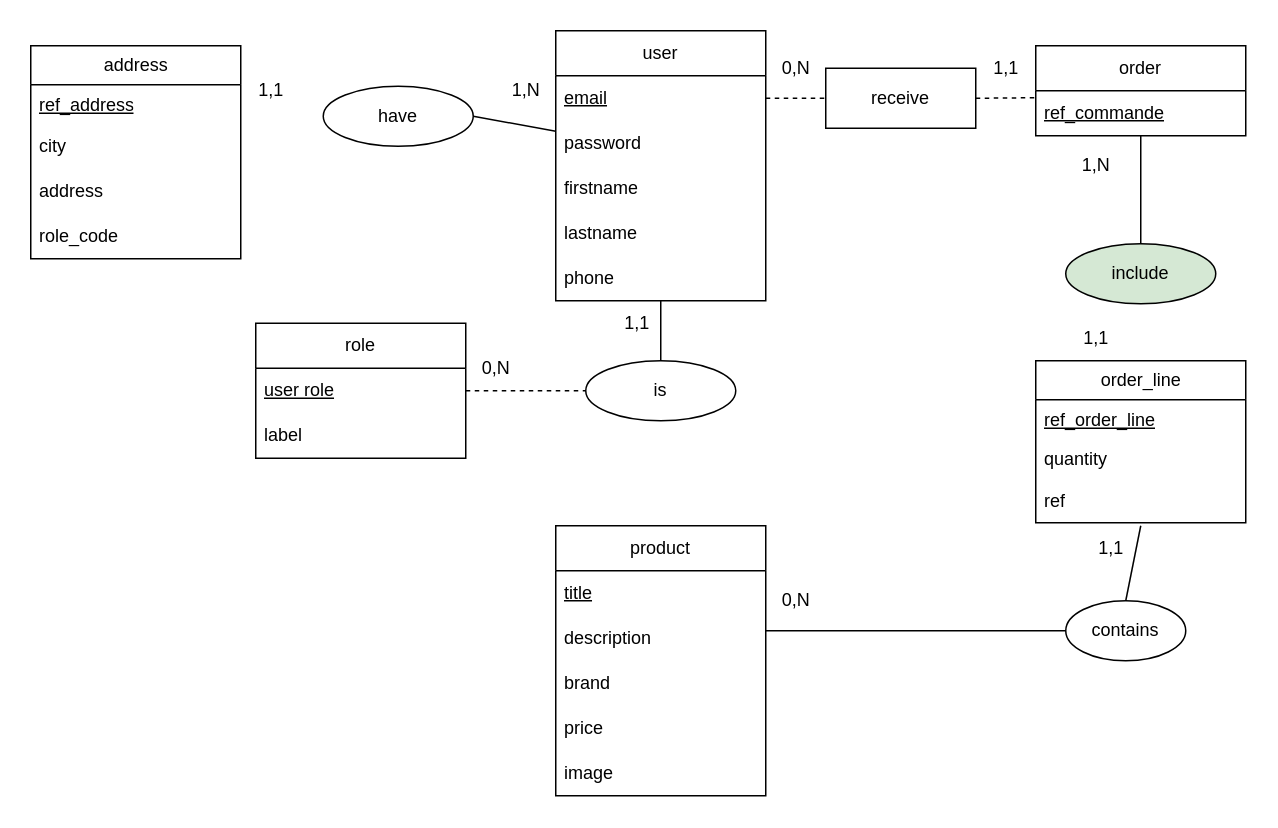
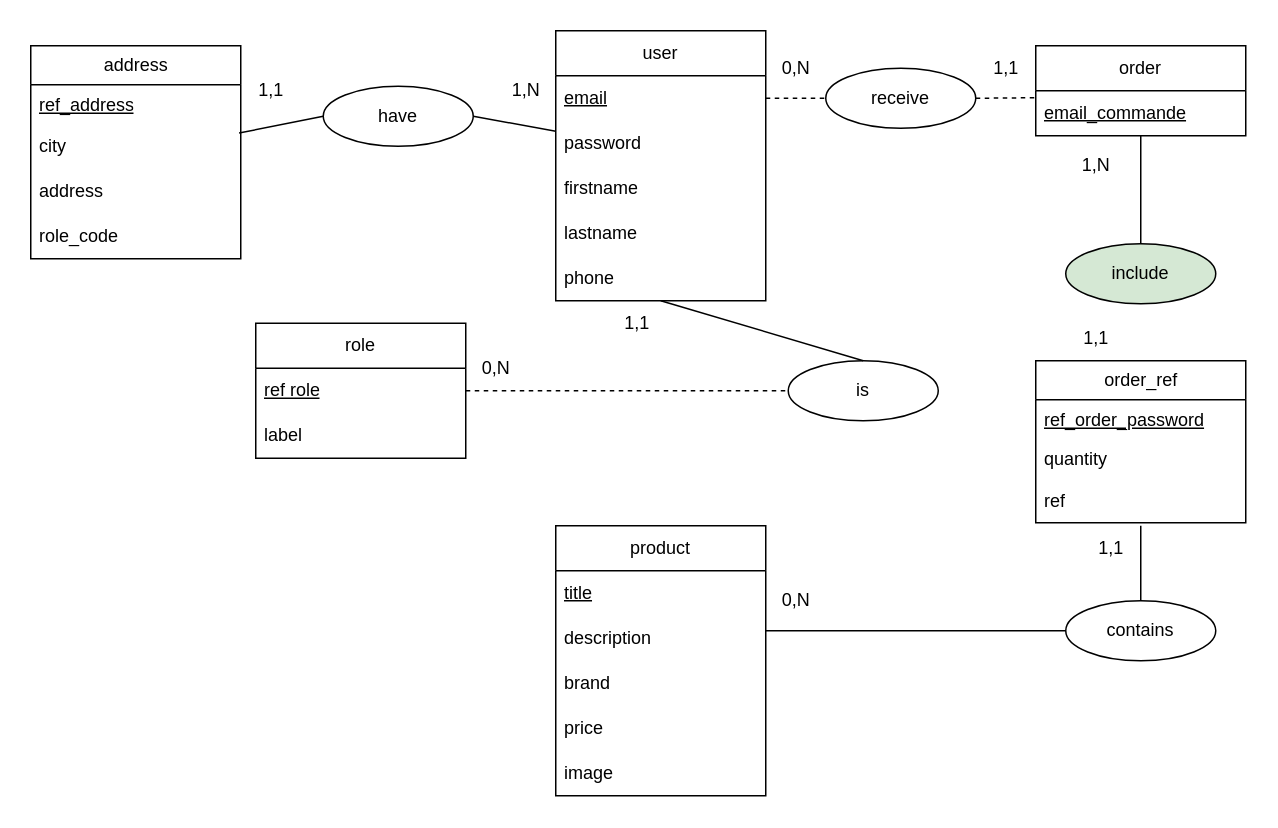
node "receive": shape rectangle -> ellipse
node "ref_commande": label "ref_commande" -> "email_commande"
edge "ref_address" -- "have": added
node "order_line": label "order_line" -> "order_ref"
node "user role": label "user role" -> "ref role"
node "is": moved (661, 391) -> (863, 391)
node "ref_order_line": label "ref_order_line" -> "ref_order_password"
node "contains": size 120x60 -> 150x60
